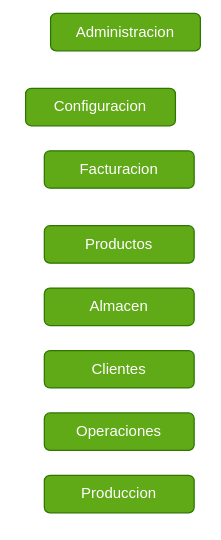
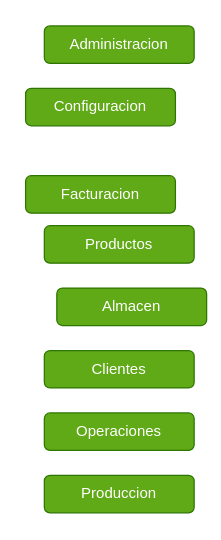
node "Administracion": moved (126, 32) -> (119, 44)
node "Facturacion": moved (119, 169) -> (101, 194)
node "Almacen": moved (119, 307) -> (132, 307)
